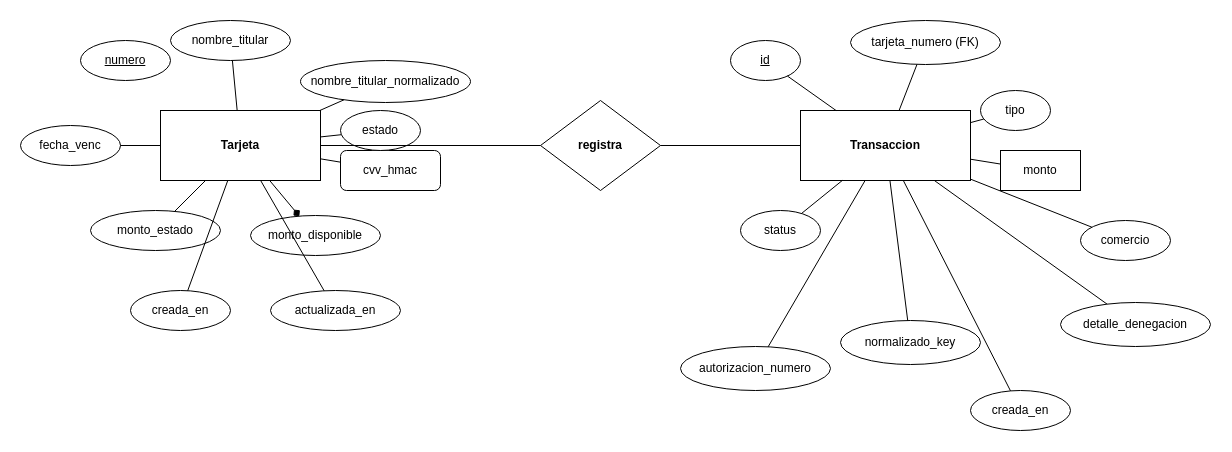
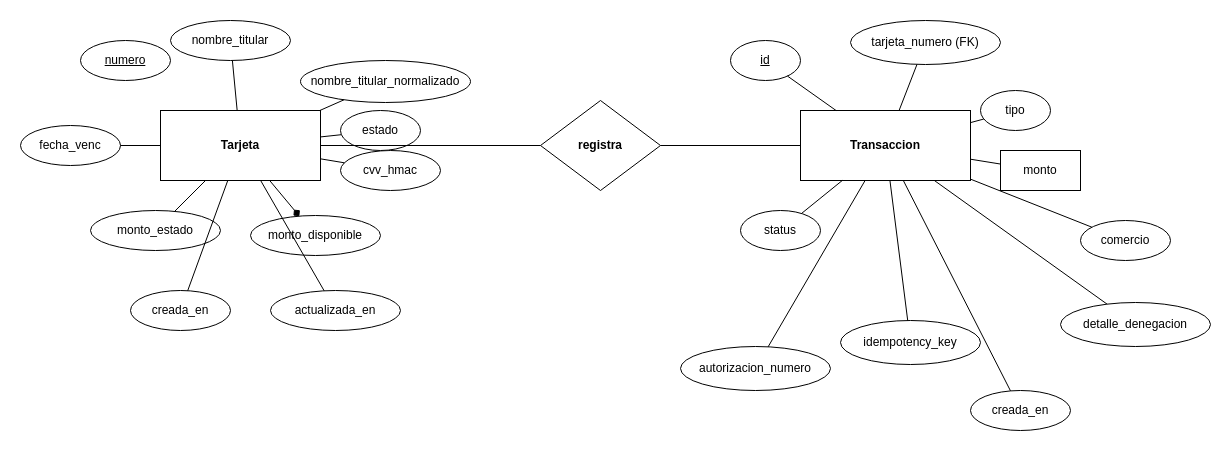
node "cvv_hmac": shape rounded rectangle -> ellipse
node "normalizado_key": label "normalizado_key" -> "idempotency_key"
